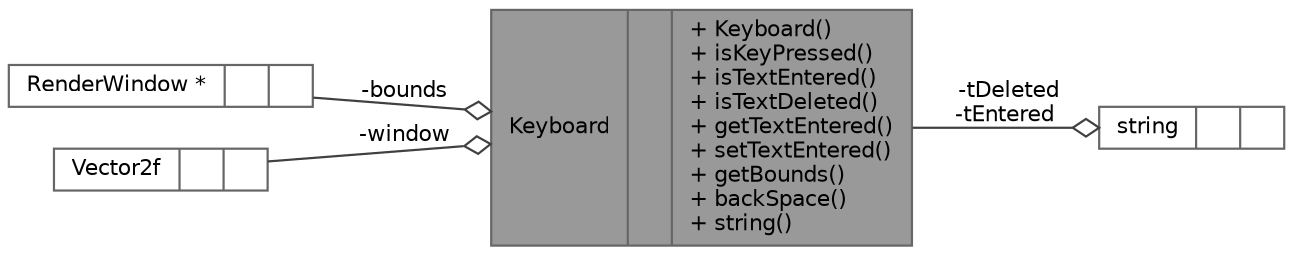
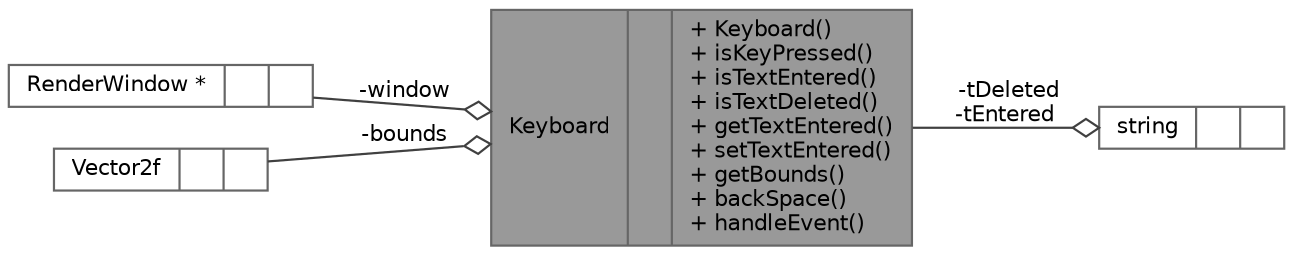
edge "RenderWindow *" -> "Keyboard": label " -bounds" -> " -window"
edge "Vector2f" -> "Keyboard": label " -window" -> " -bounds"
node "Keyboard": text "+ string()" -> "+ handleEvent()"
